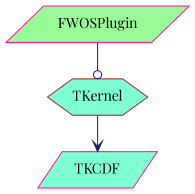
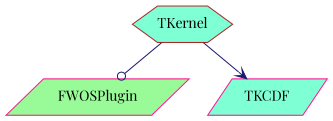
edge "FWOSPlugin" -> "TKernel": reversed
